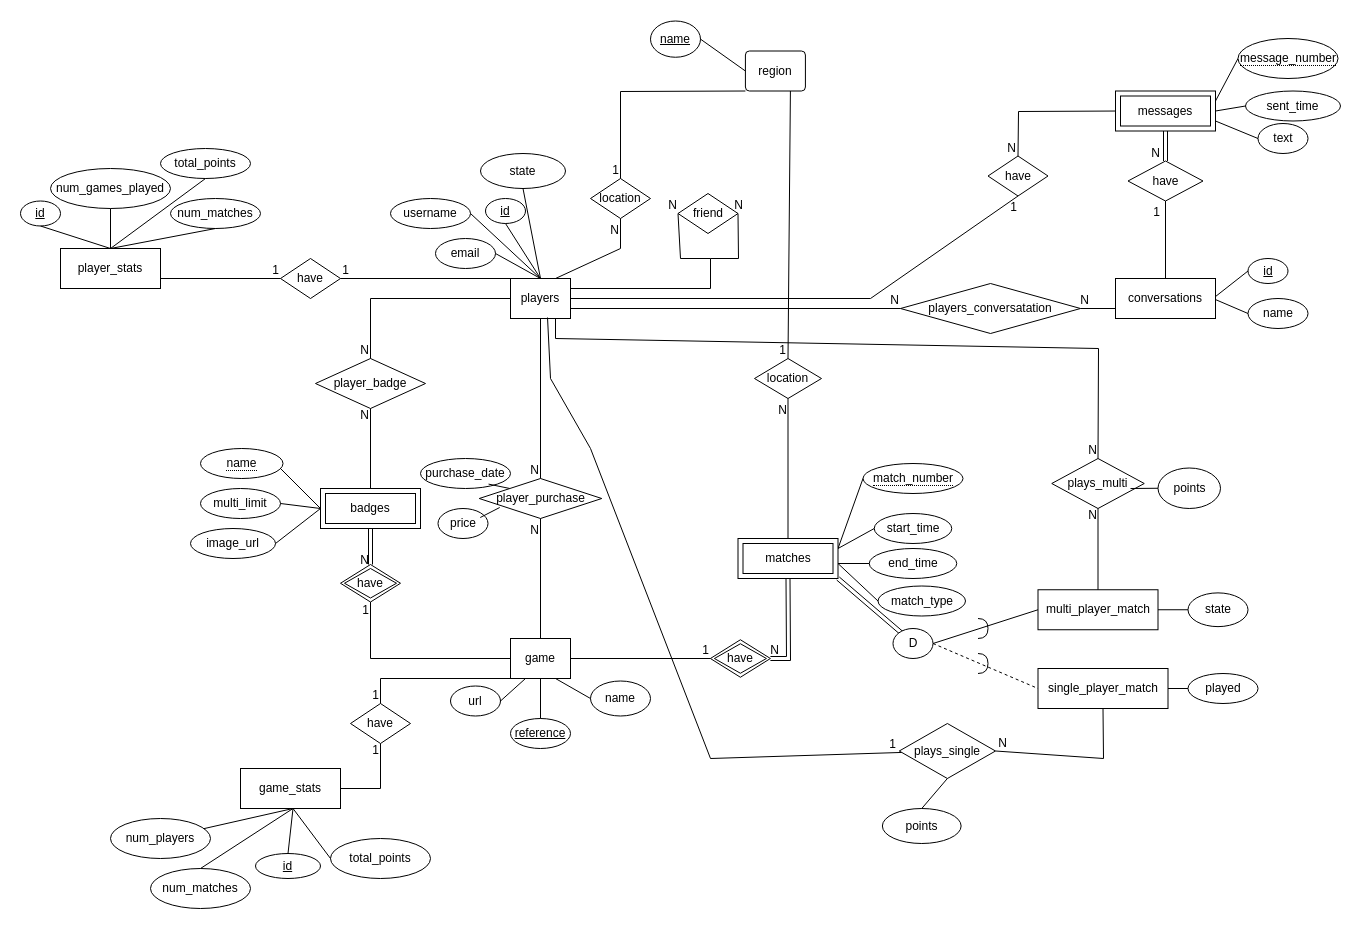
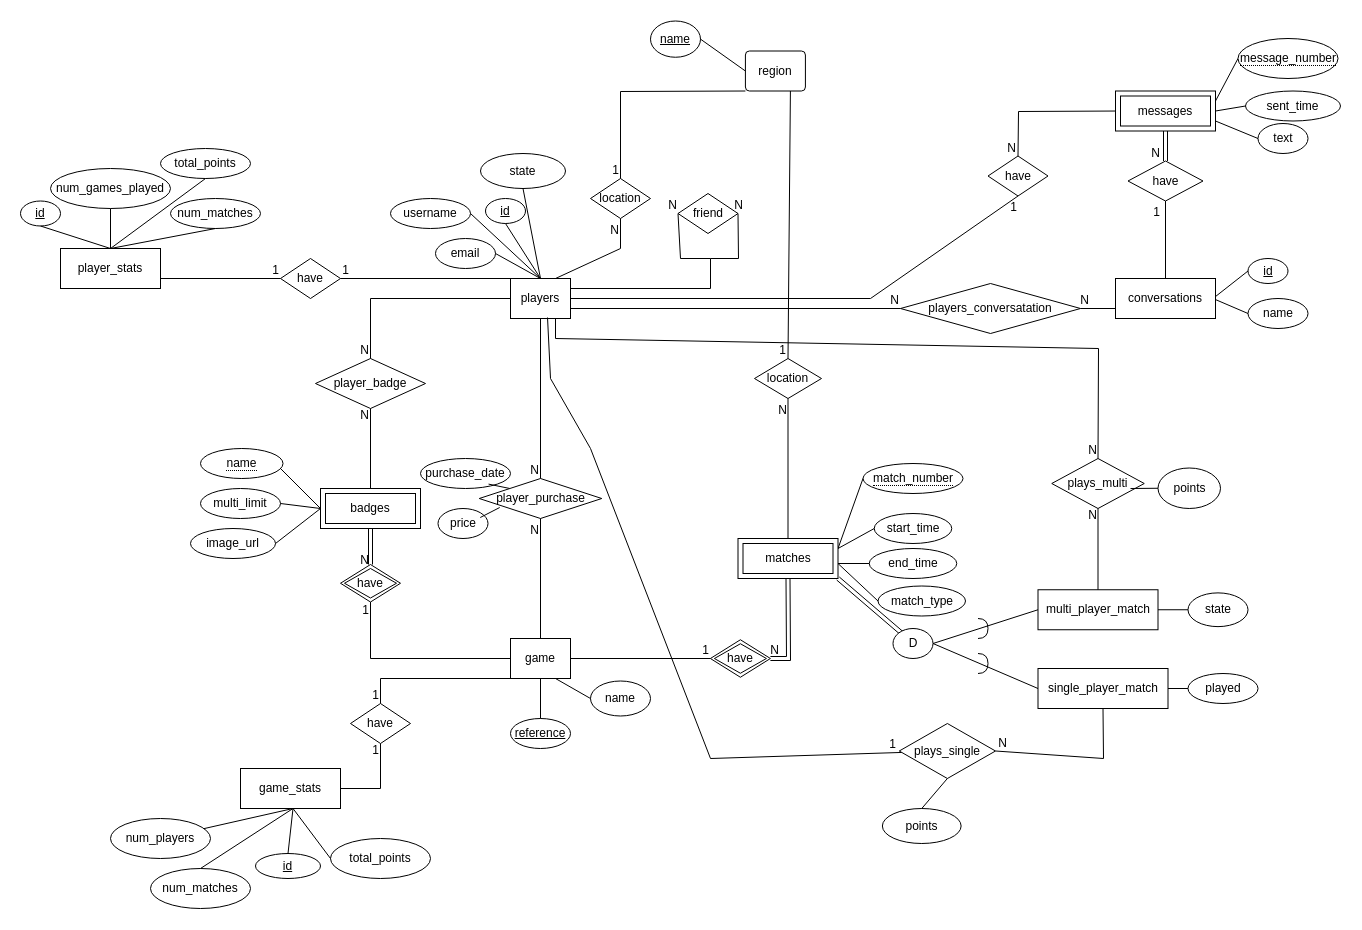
edge "D" -- "single_player_match": style dashed -> solid
edge "game" -- "url": removed
node "url": removed
